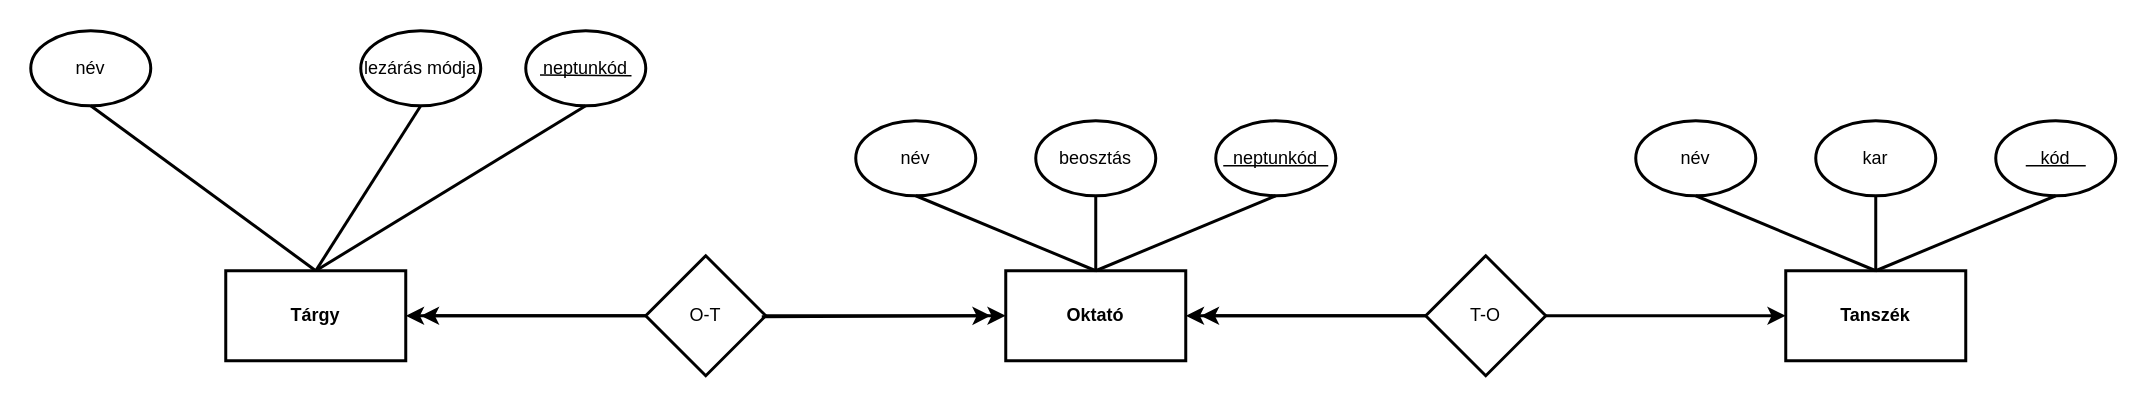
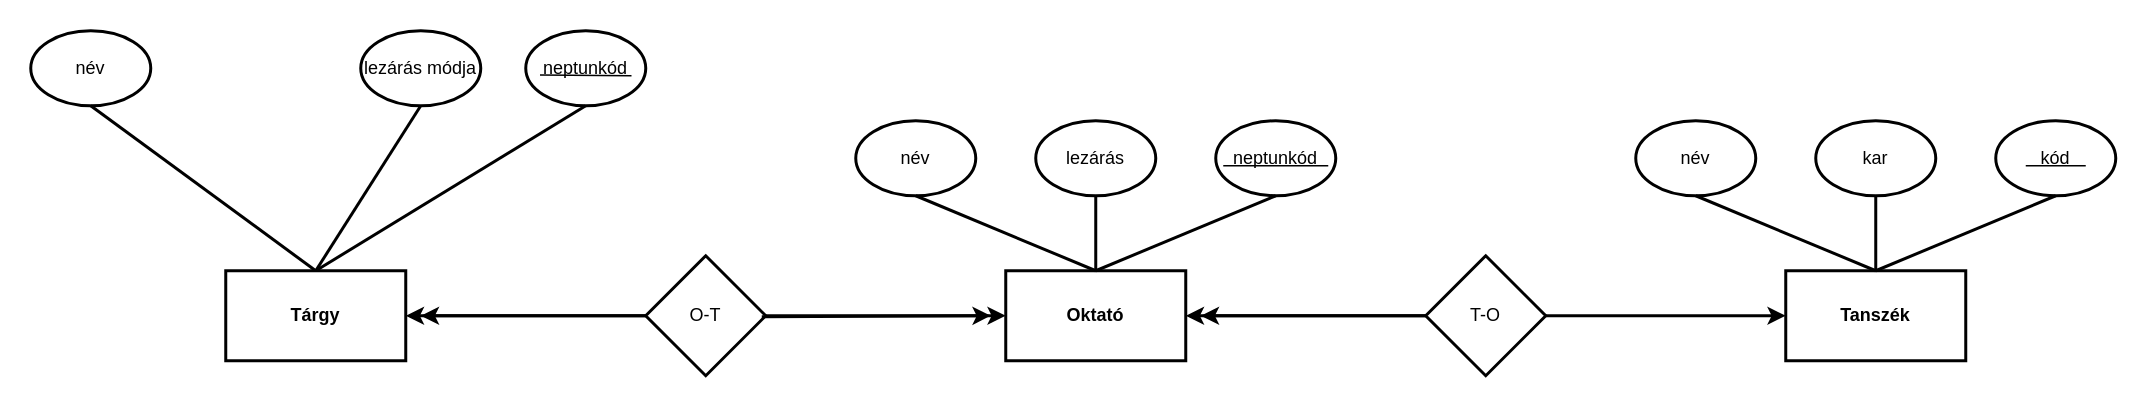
node "beosztás": label "beosztás" -> "lezárás"
